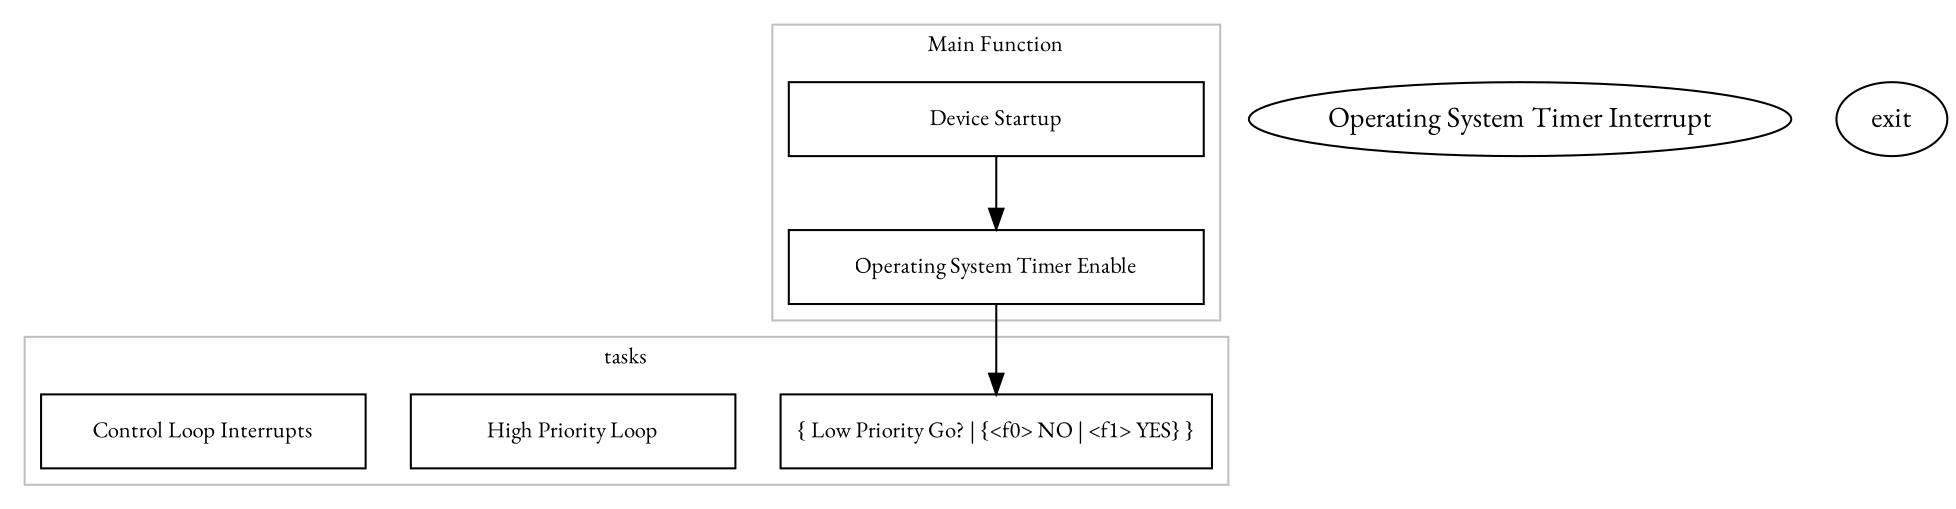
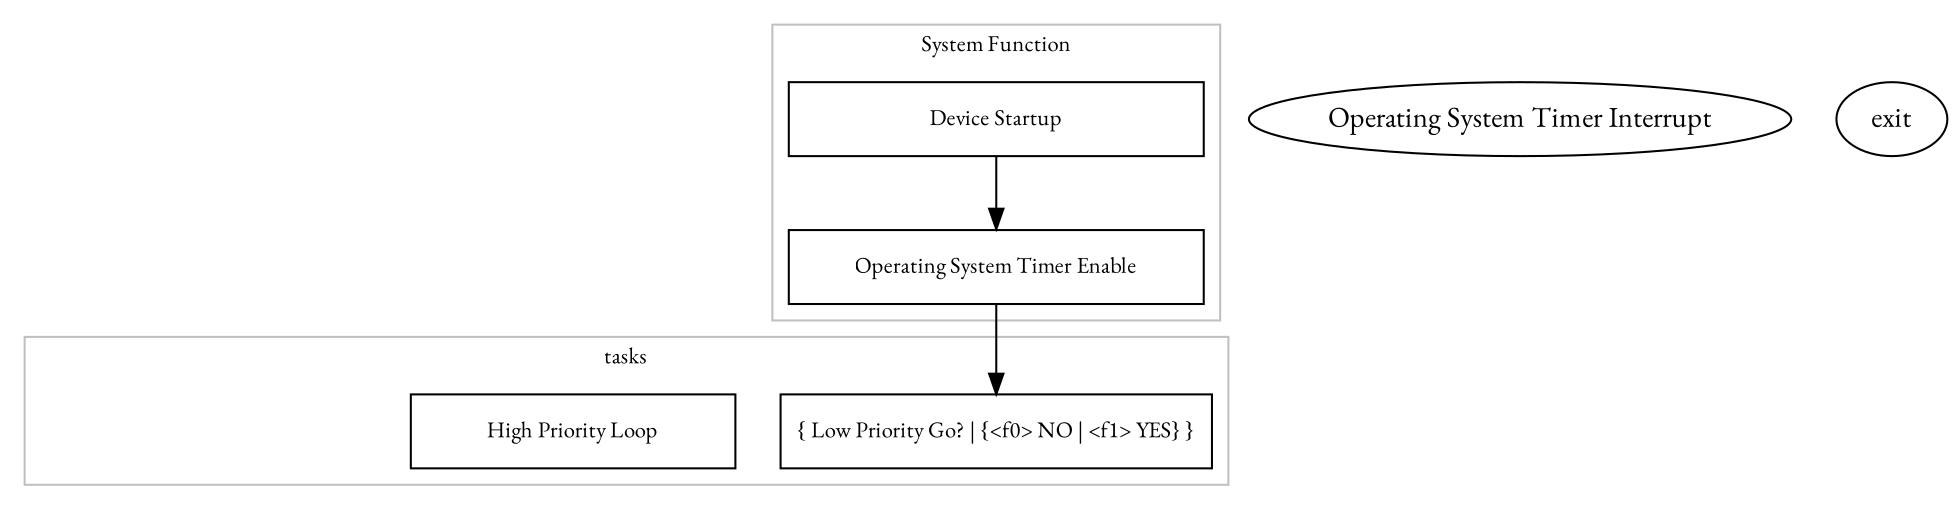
cluster "Main Function": label "Main Function" -> "System Function"
node "Control Loop Interrupts": removed
